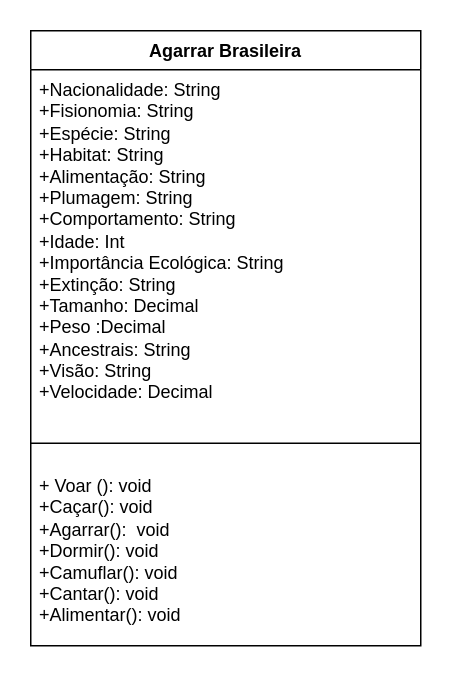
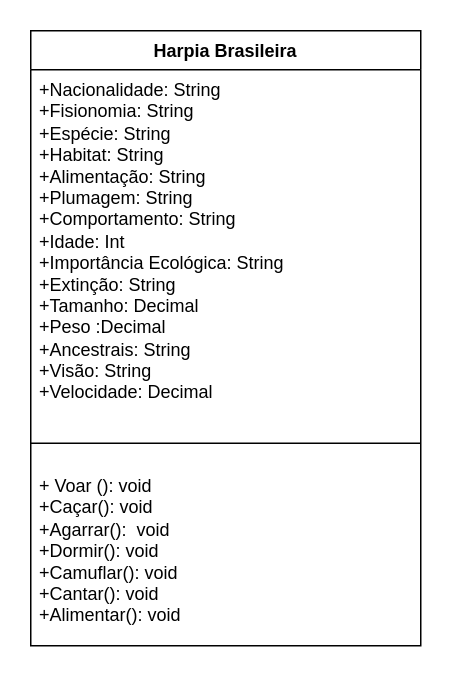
node "Agarrar Brasileira": label "Agarrar Brasileira" -> "Harpia Brasileira"
